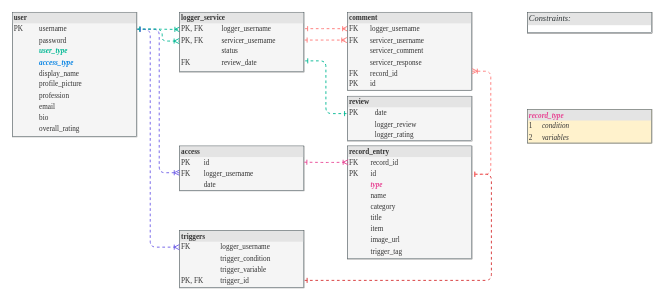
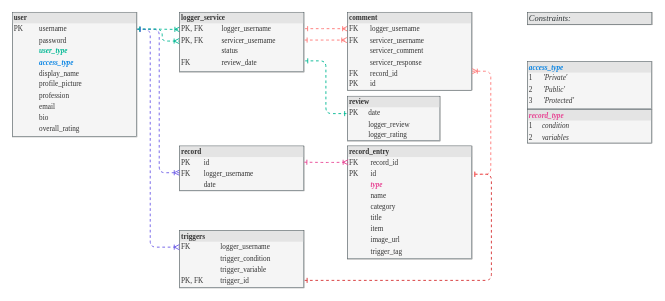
node "Constraints:": size 125x21 -> 125x13
node "access_type 1 'Private' 2 'Public' 3 'Protected'": added
node "review PK date logger_review logger_rating": size 125x45 -> 93x45
node "record_type 1 condition 2 variables": fillcolor #fff2cc -> #f5f5f5
node "access PK id FK logger_username date": label "access PK id FK logger_username date" -> "record PK id FK logger_username date"
